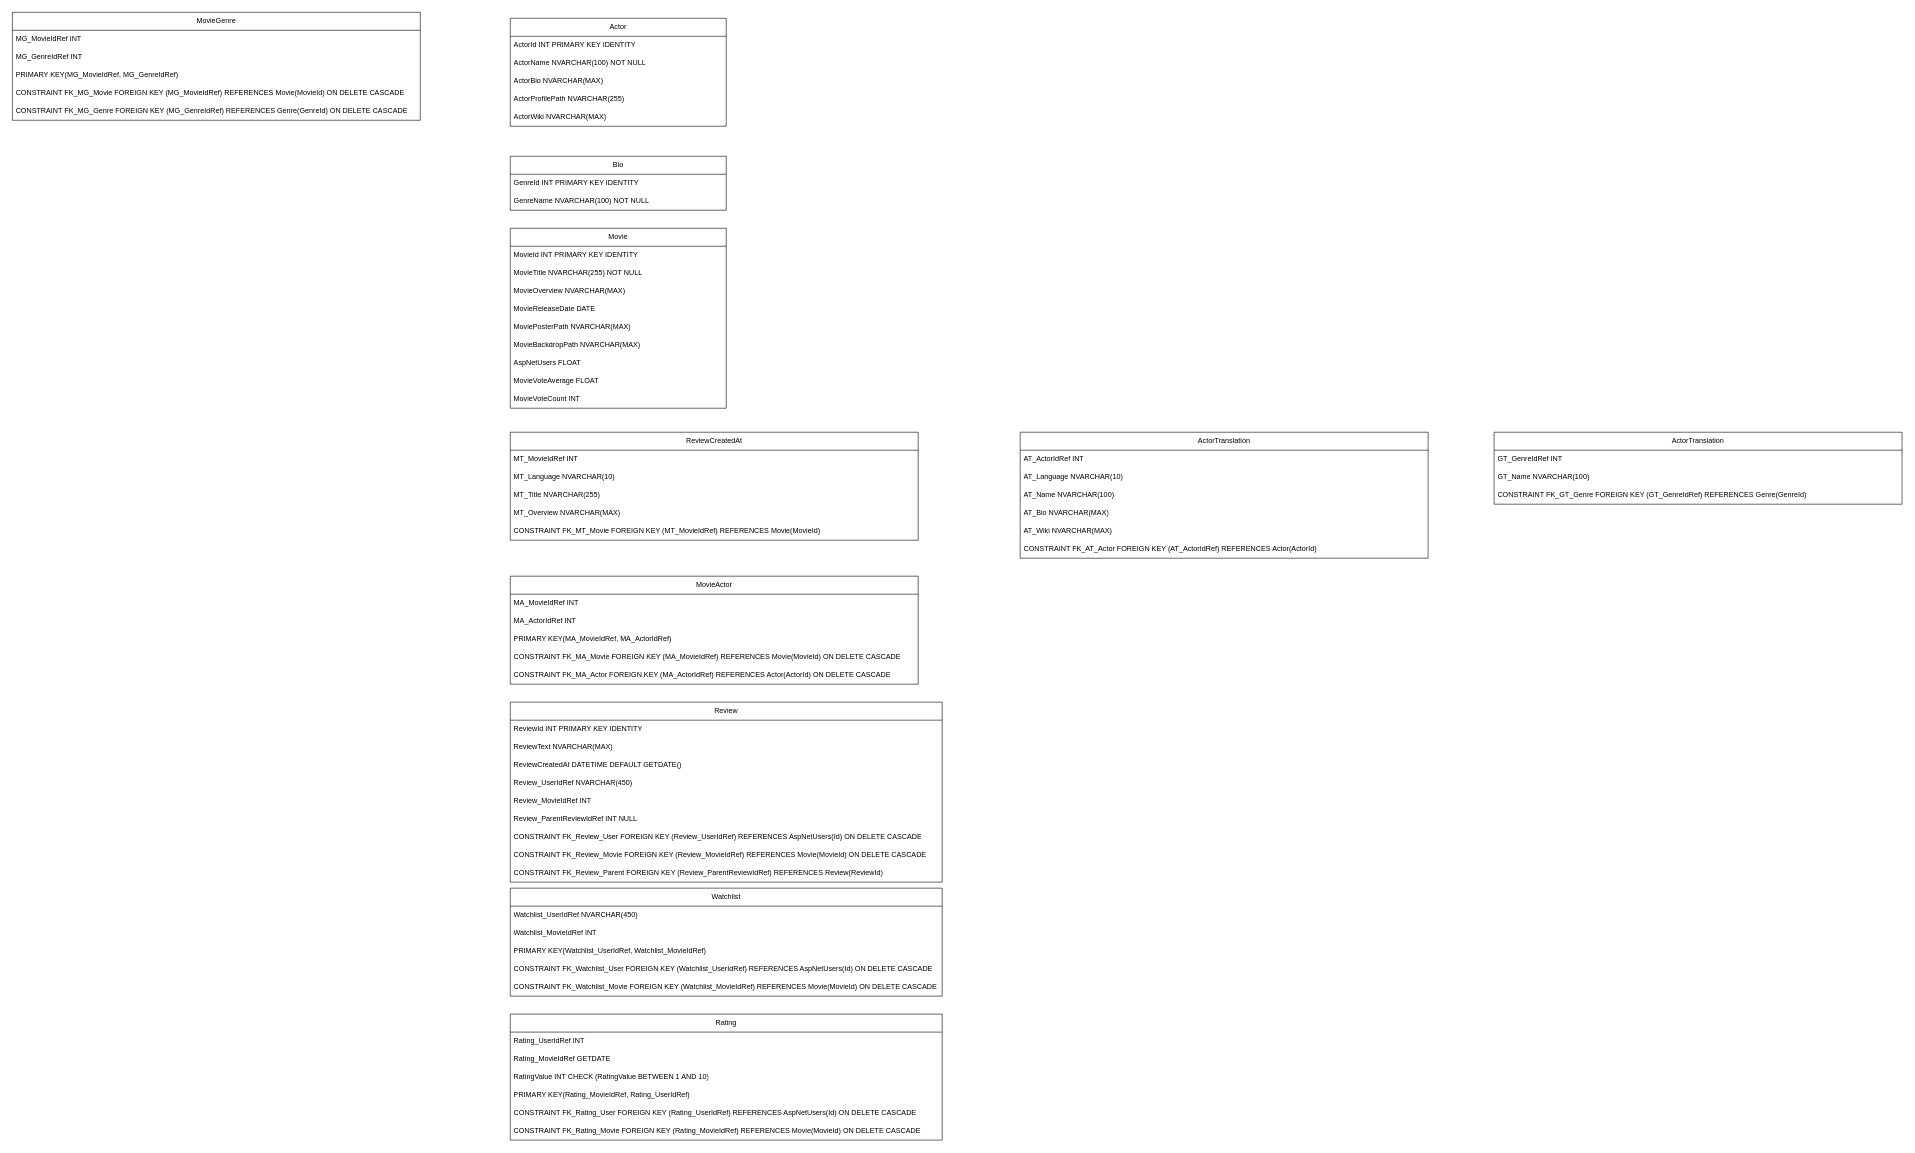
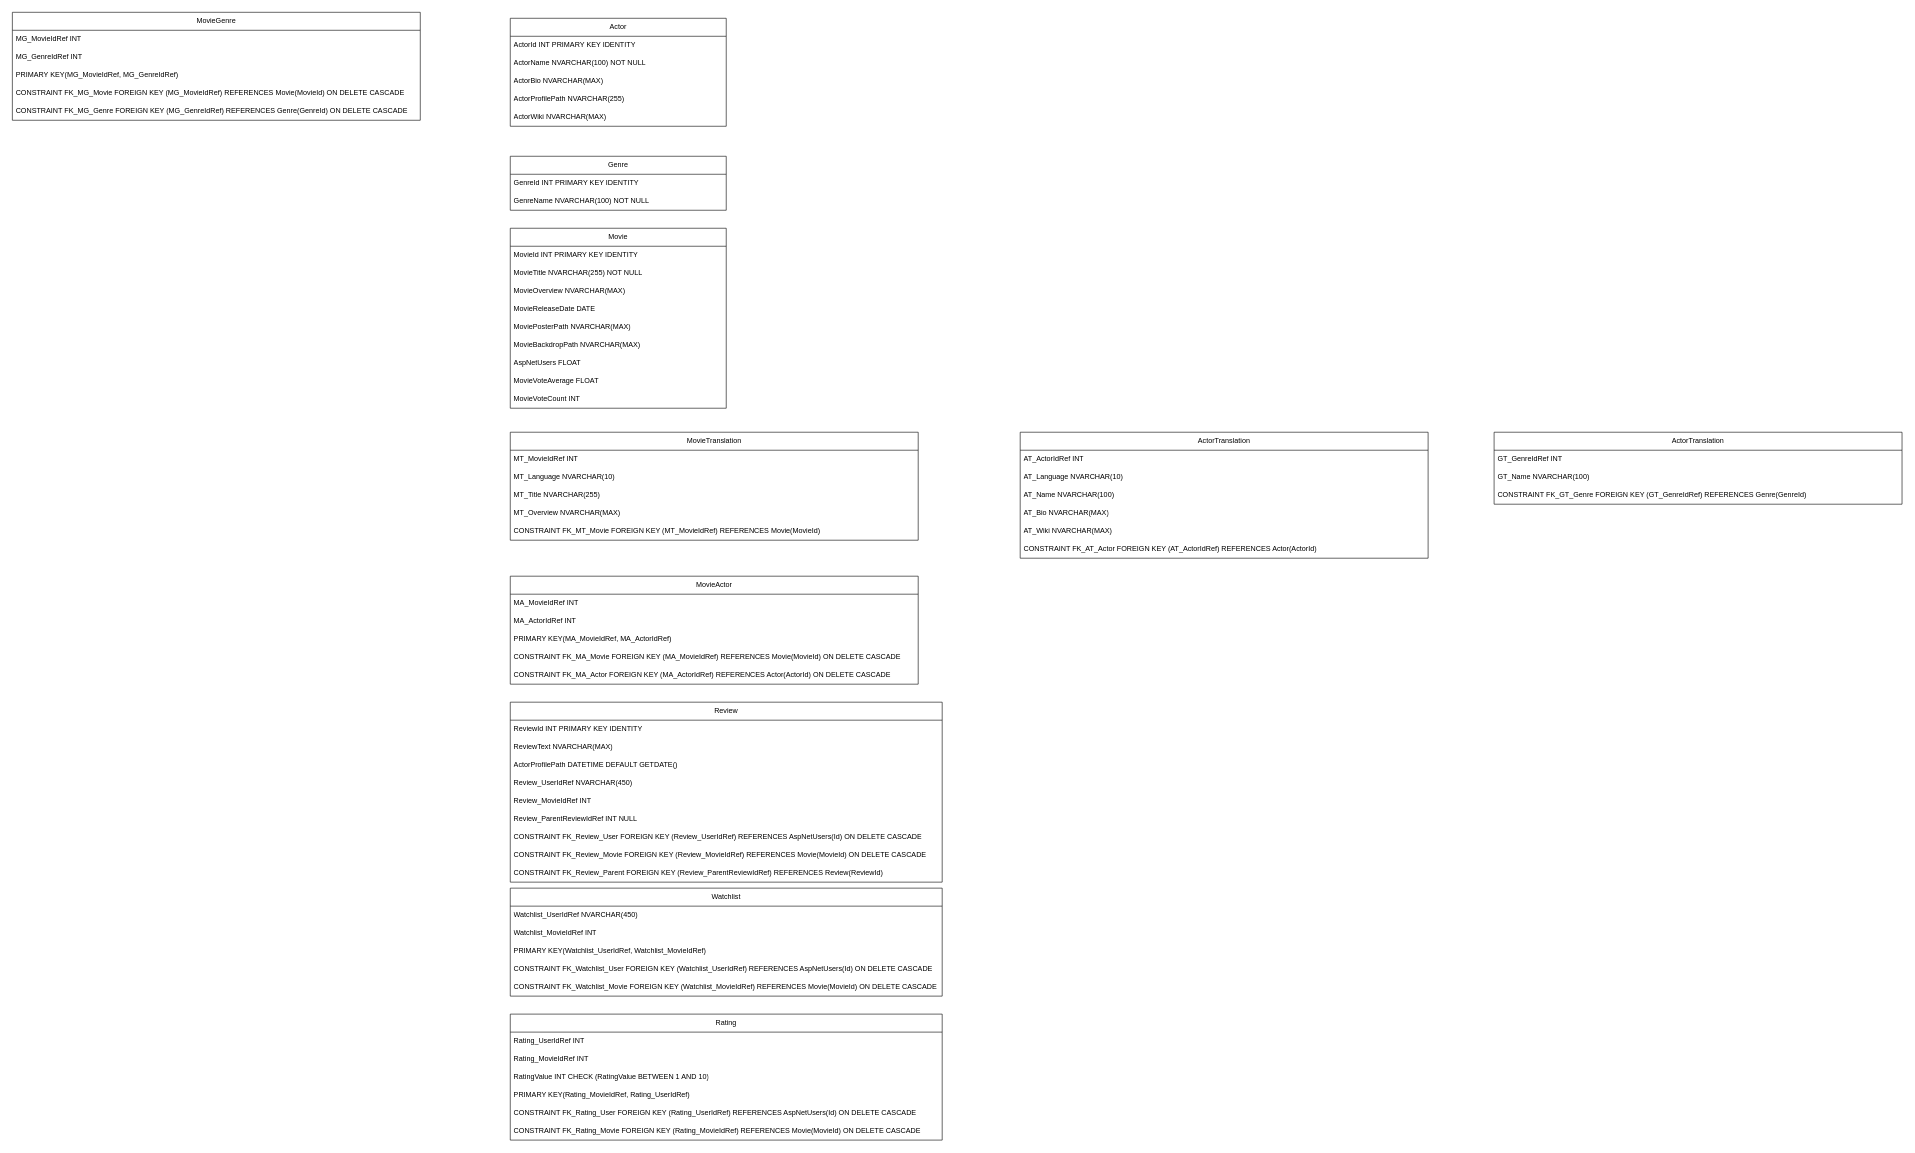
node "Bio": label "Bio" -> "Genre"
node "ReviewCreatedAt": label "ReviewCreatedAt" -> "MovieTranslation"
node "ReviewCreatedAt DATETIME DEFAULT GETDATE()": label "ReviewCreatedAt DATETIME DEFAULT GETDATE()" -> "ActorProfilePath DATETIME DEFAULT GETDATE()"
node "Rating_MovieIdRef GETDATE": label "Rating_MovieIdRef GETDATE" -> "Rating_MovieIdRef INT"
